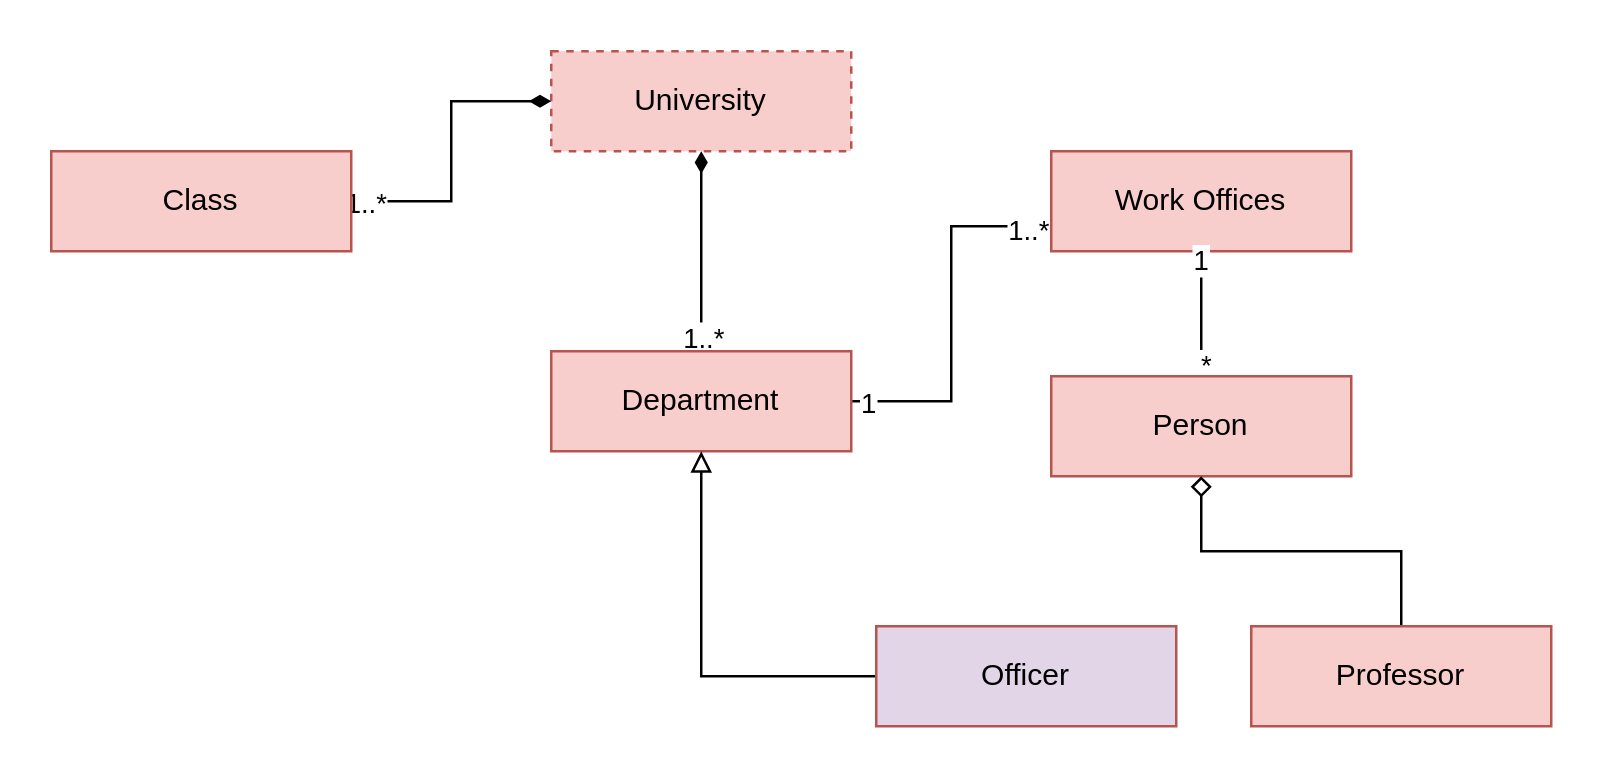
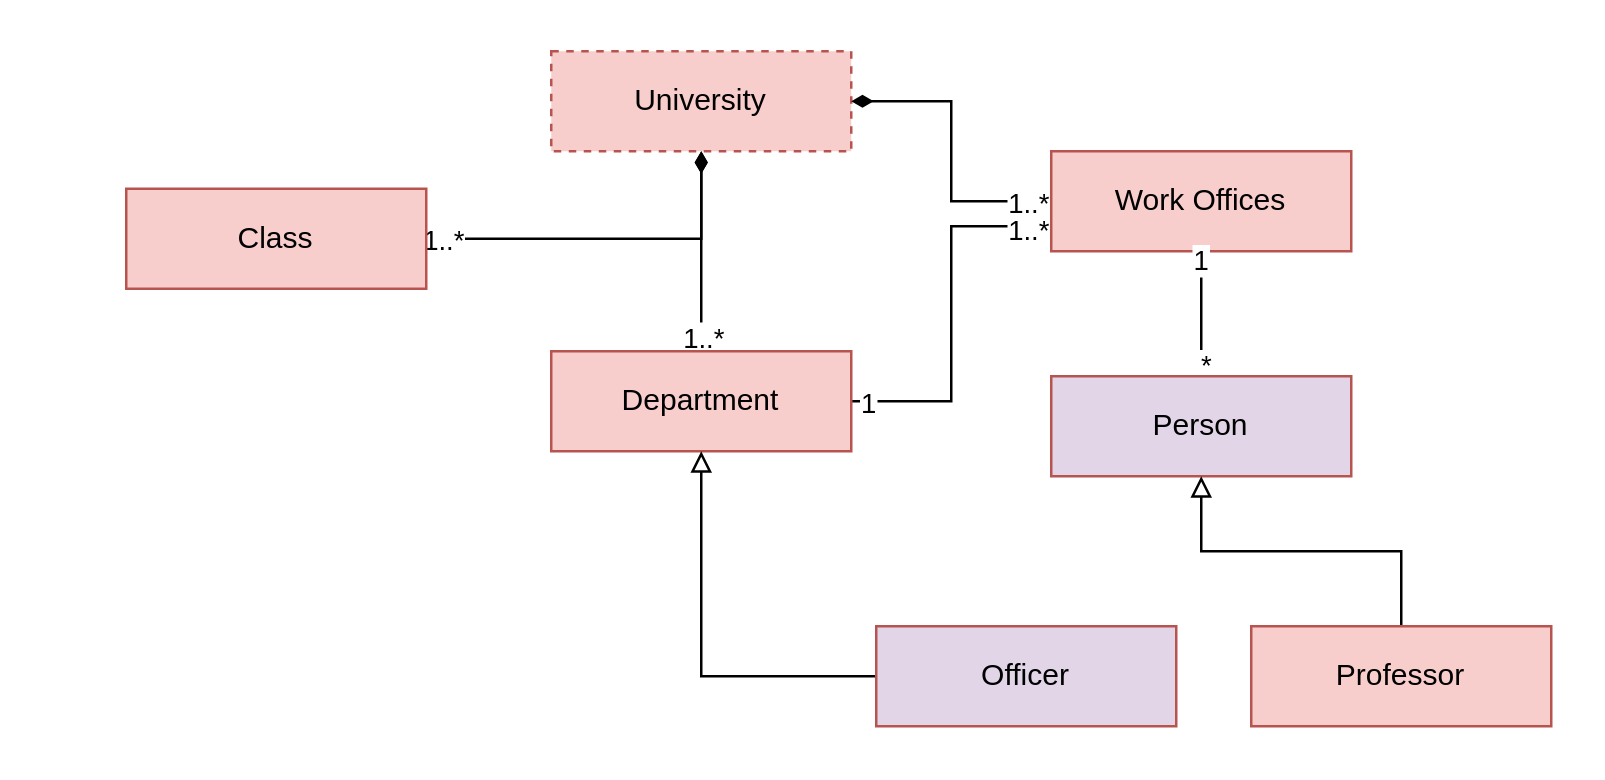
edge "Work Offices" -> "University": added, label "1..*"
node "Class": moved (201, 201) -> (276, 239)
node "Person": fillcolor #f8cecc -> #e1d5e7
edge "Professor" -> "Person": arrowhead diamond -> block
